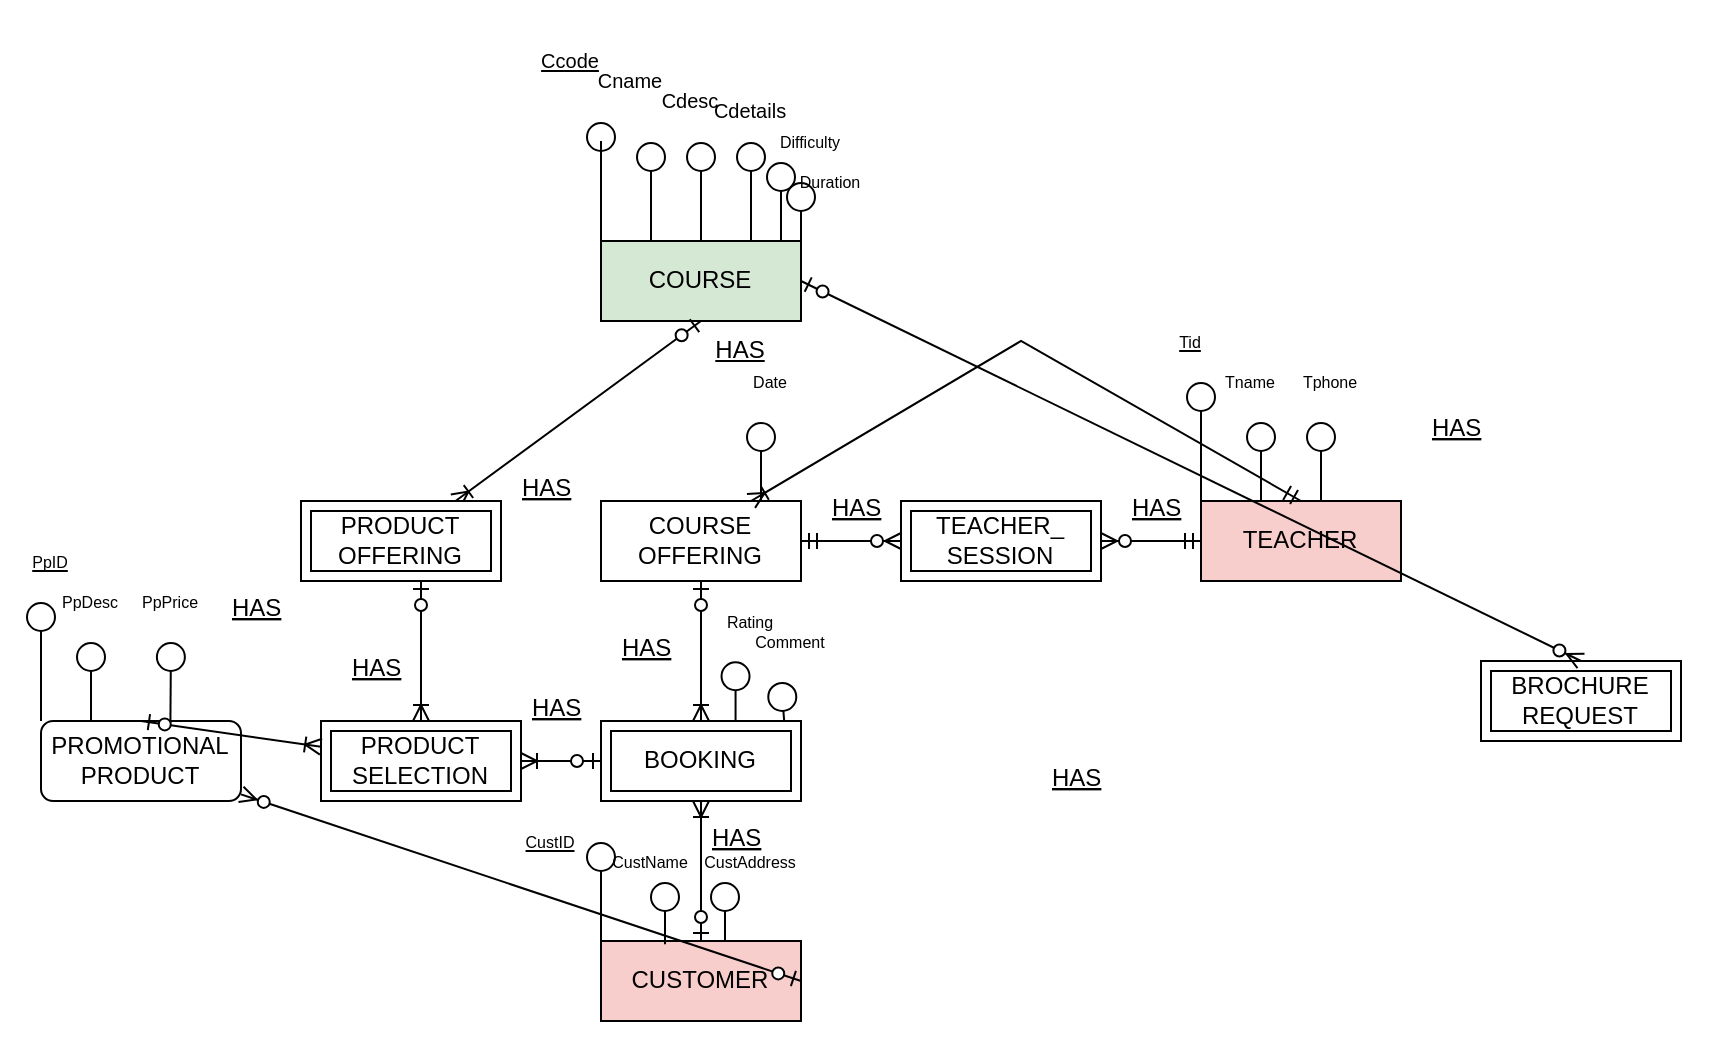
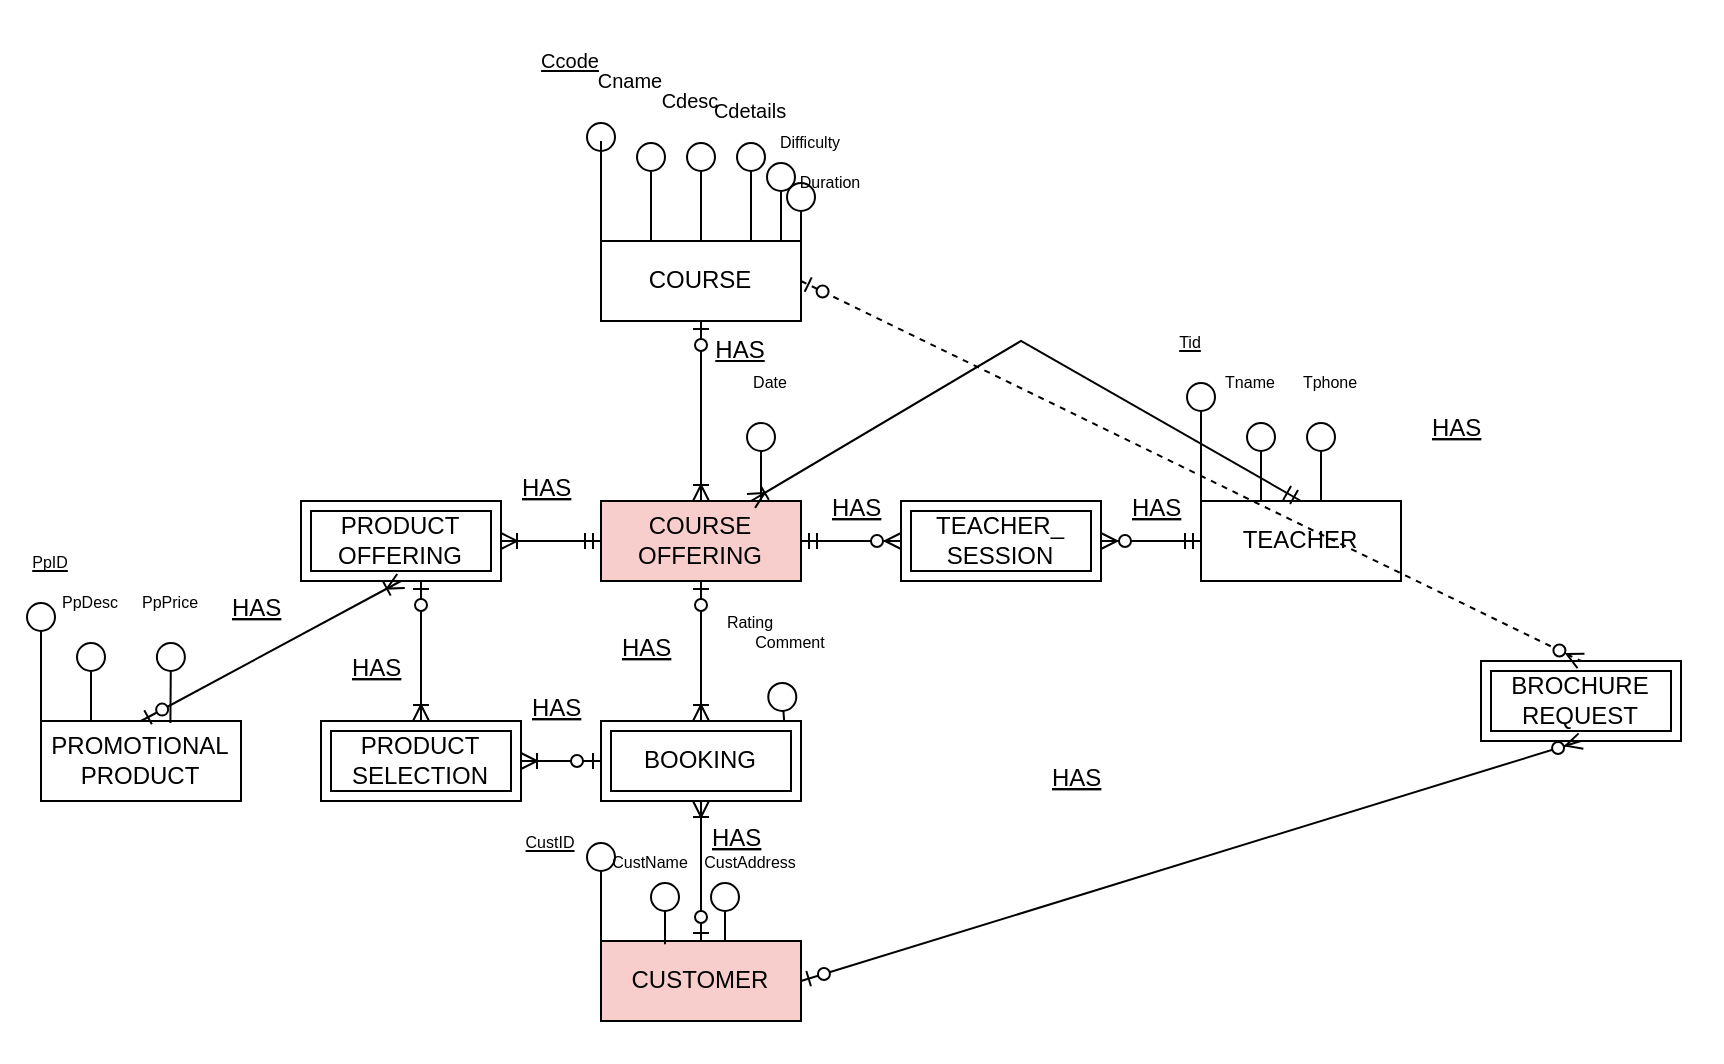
node "COURSE": fillcolor #d5e8d4 -> #ffffff
edge "COURSE" -- "PRODUCT OFFERING": now "COURSE" -- "COURSE OFFERING"
edge "PRODUCT OFFERING" -- "COURSE OFFERING": added
node "COURSE OFFERING": fillcolor #ffffff -> #f8cecc
node "TEACHER": fillcolor #f8cecc -> #ffffff
edge "COURSE" -- "BROCHURE REQUEST": style solid -> dashed
edge "BOOKING" -> "Rating": removed
edge "PROMOTIONAL PRODUCT" -- "PRODUCT SELECTION": now "PROMOTIONAL PRODUCT" -- "PRODUCT OFFERING"
node "PROMOTIONAL PRODUCT": shape rounded rectangle -> rectangle
edge "PROMOTIONAL PRODUCT" -- "CUSTOMER": now "BROCHURE REQUEST" -- "CUSTOMER"
